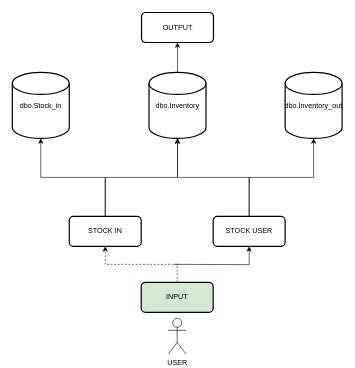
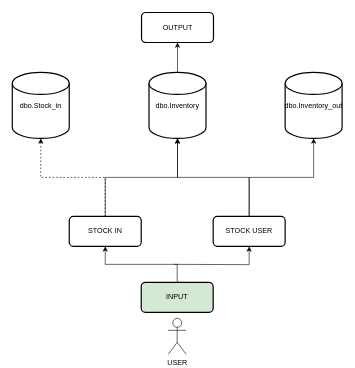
edge "STOCK IN" -> "dbo.Stock_in": style solid -> dashed
edge "INPUT" -> "STOCK IN": style dashed -> solid
